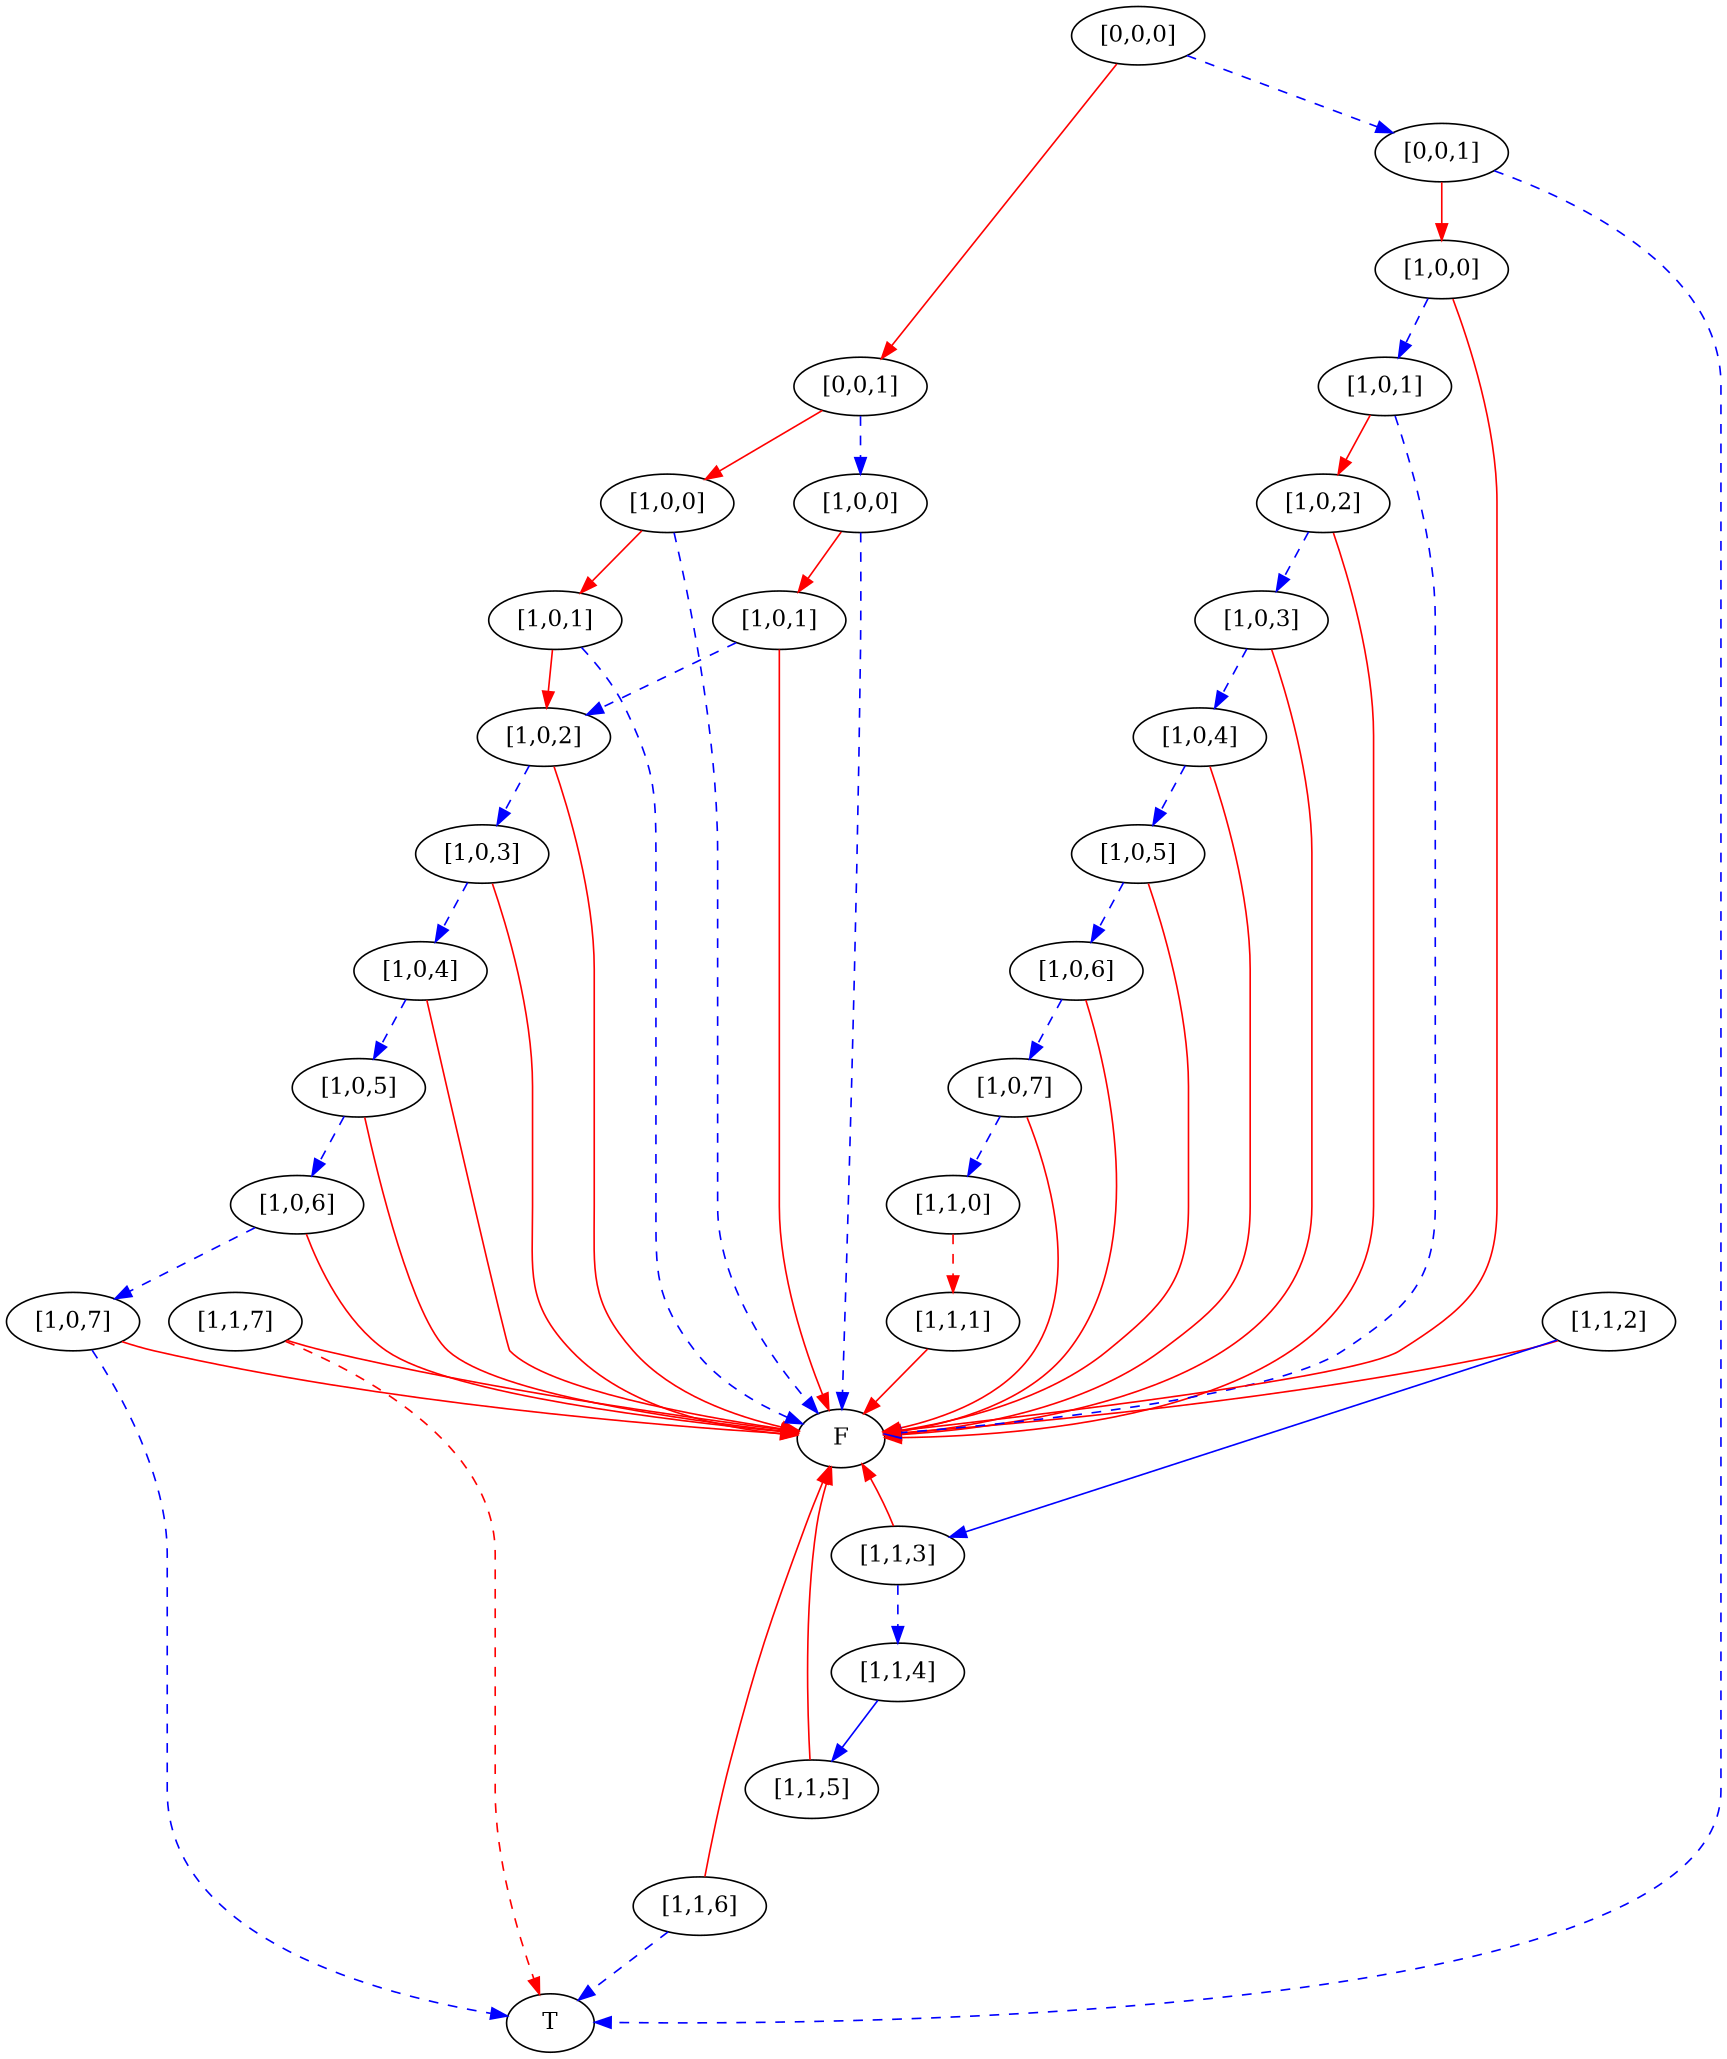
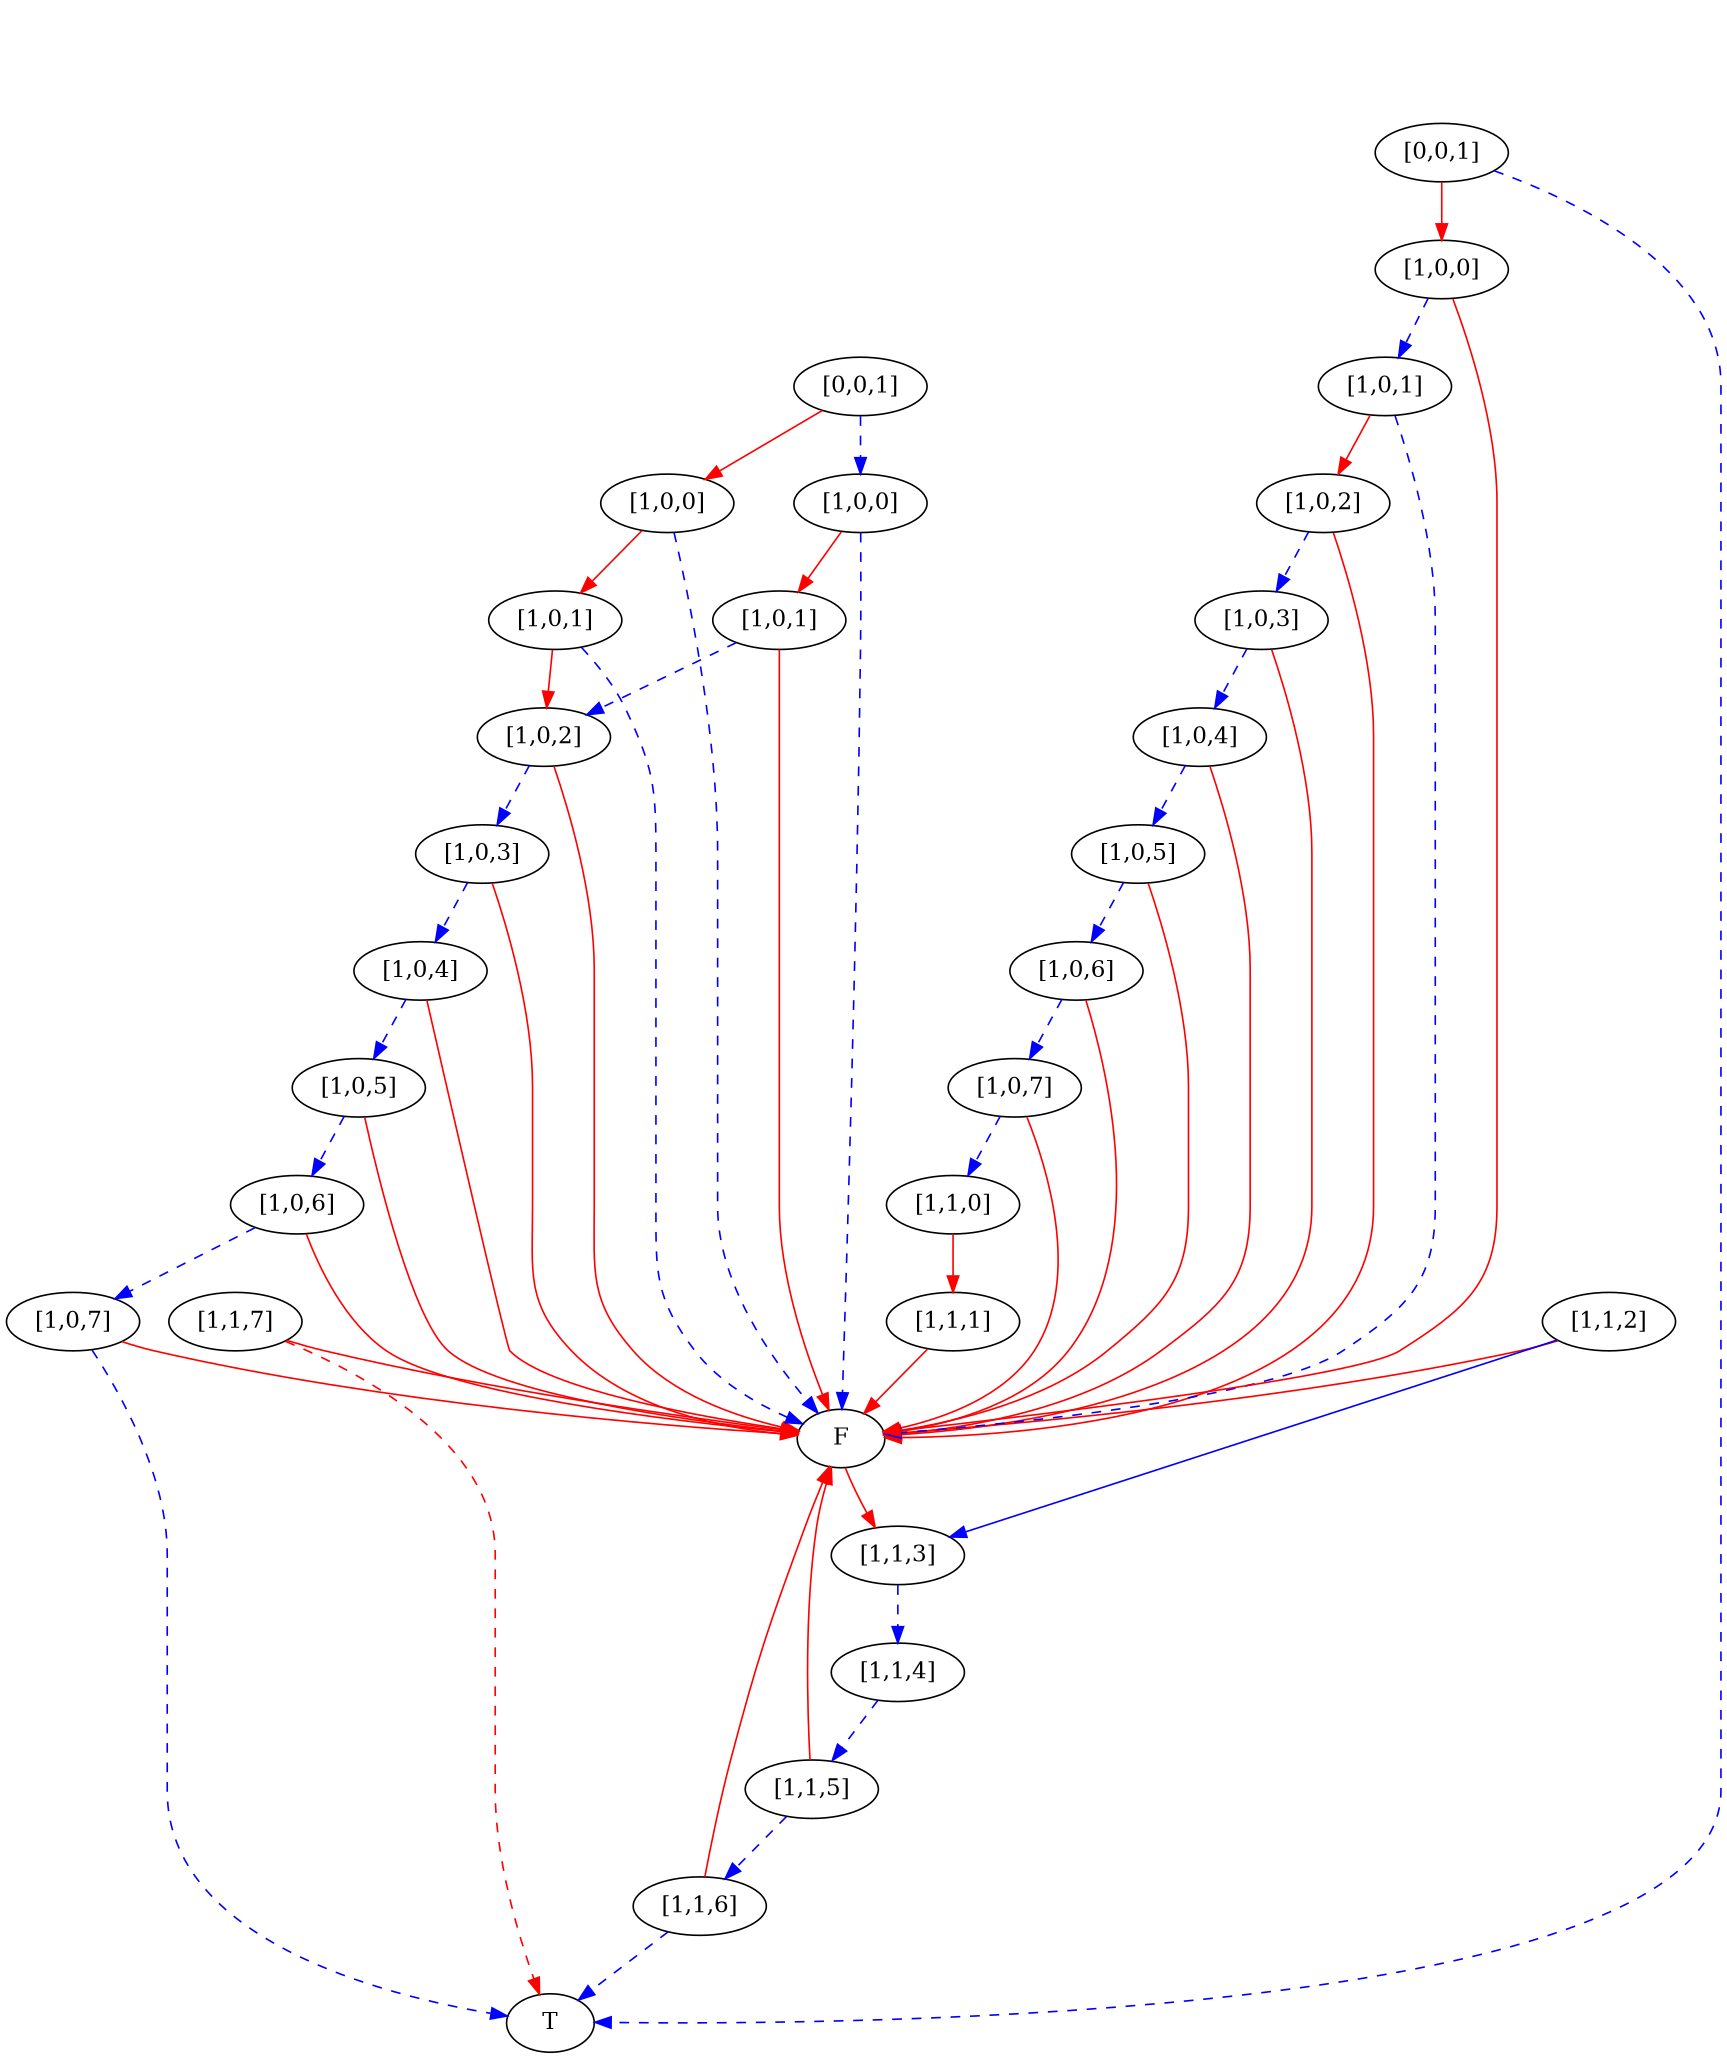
node "[0,0,0]": removed
edge "[1,1,0]" -> "[1,1,1]": style dashed -> solid
edge "[1,1,3]" -> "F": reversed
edge "[1,1,4]" -> "[1,1,5]": style solid -> dashed
edge "[1,1,5]" -> "[1,1,6]": added
